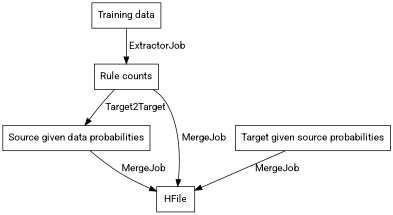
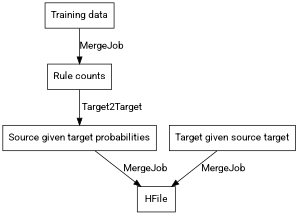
edge "Training data" -> "Rule counts": label " ExtractorJob" -> "MergeJob"
edge "Rule counts" -> "HFile": removed, label "MergeJob"
node "Source given data probabilities": label "Source given data probabilities" -> "Source given target probabilities"
node "Target given source probabilities": label "Target given source probabilities" -> "Target given source target"
